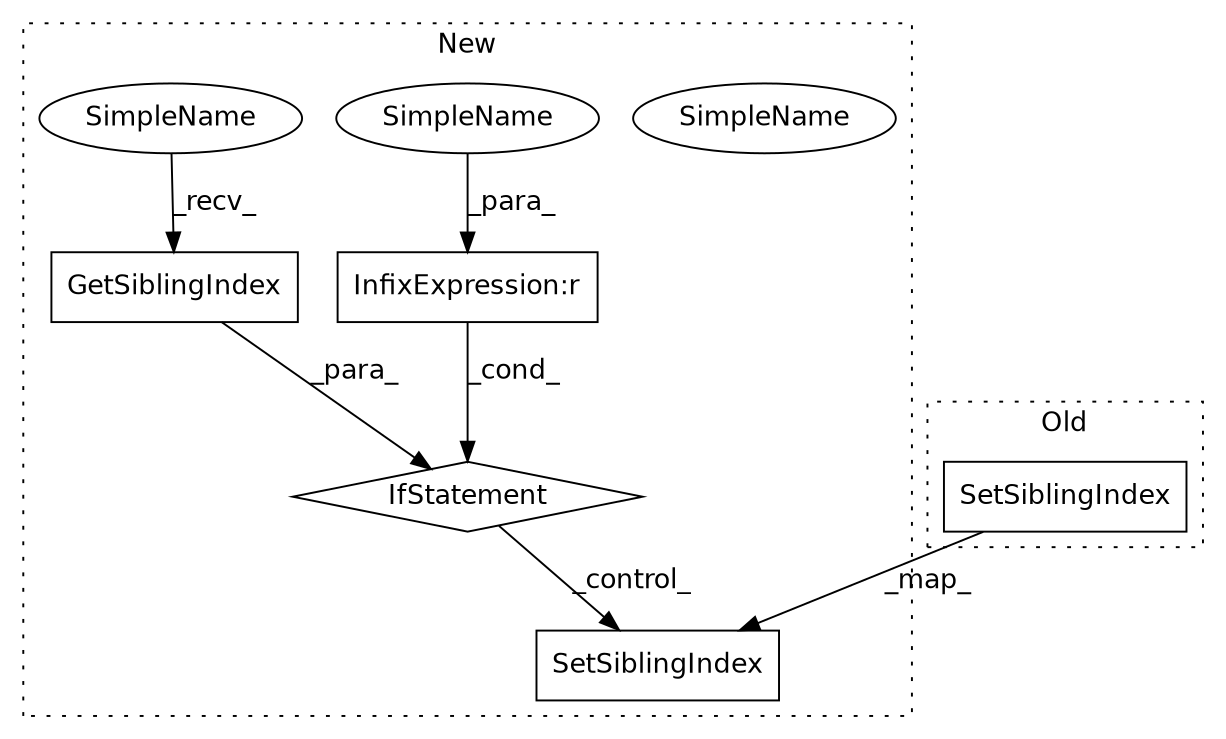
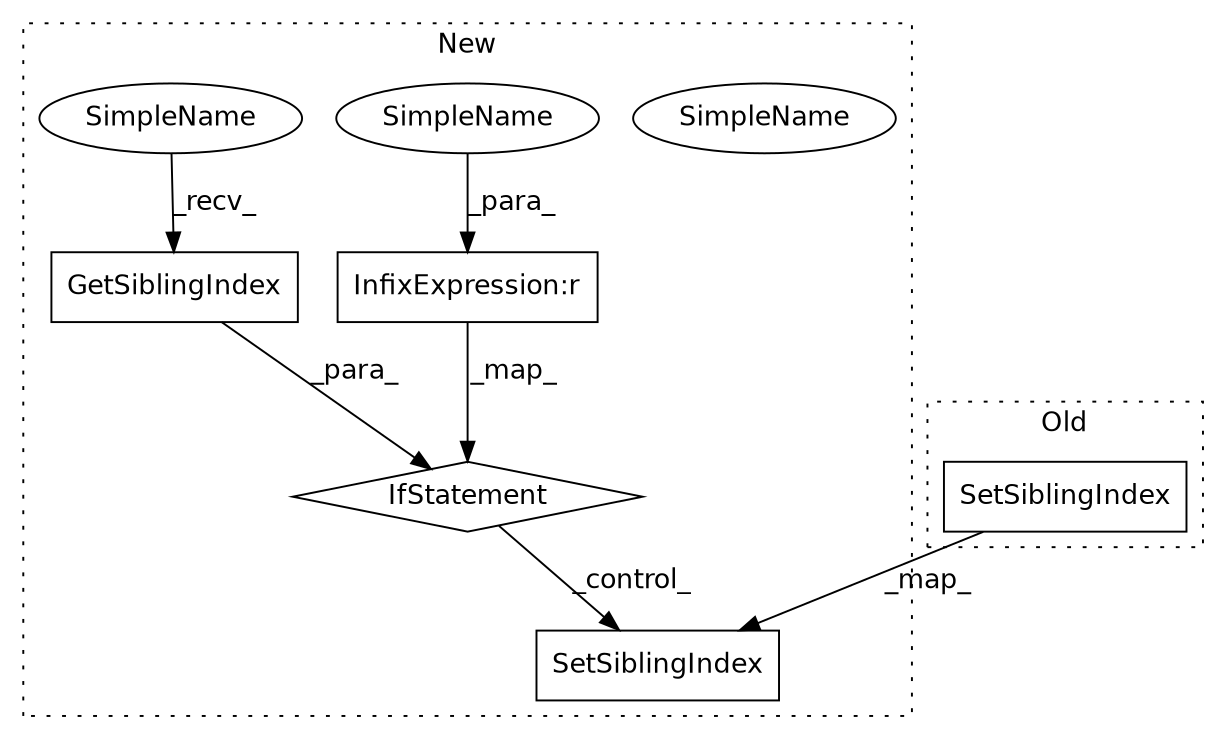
edge "InfixExpression:r" -> "IfStatement": label "_cond_" -> "_map_"
